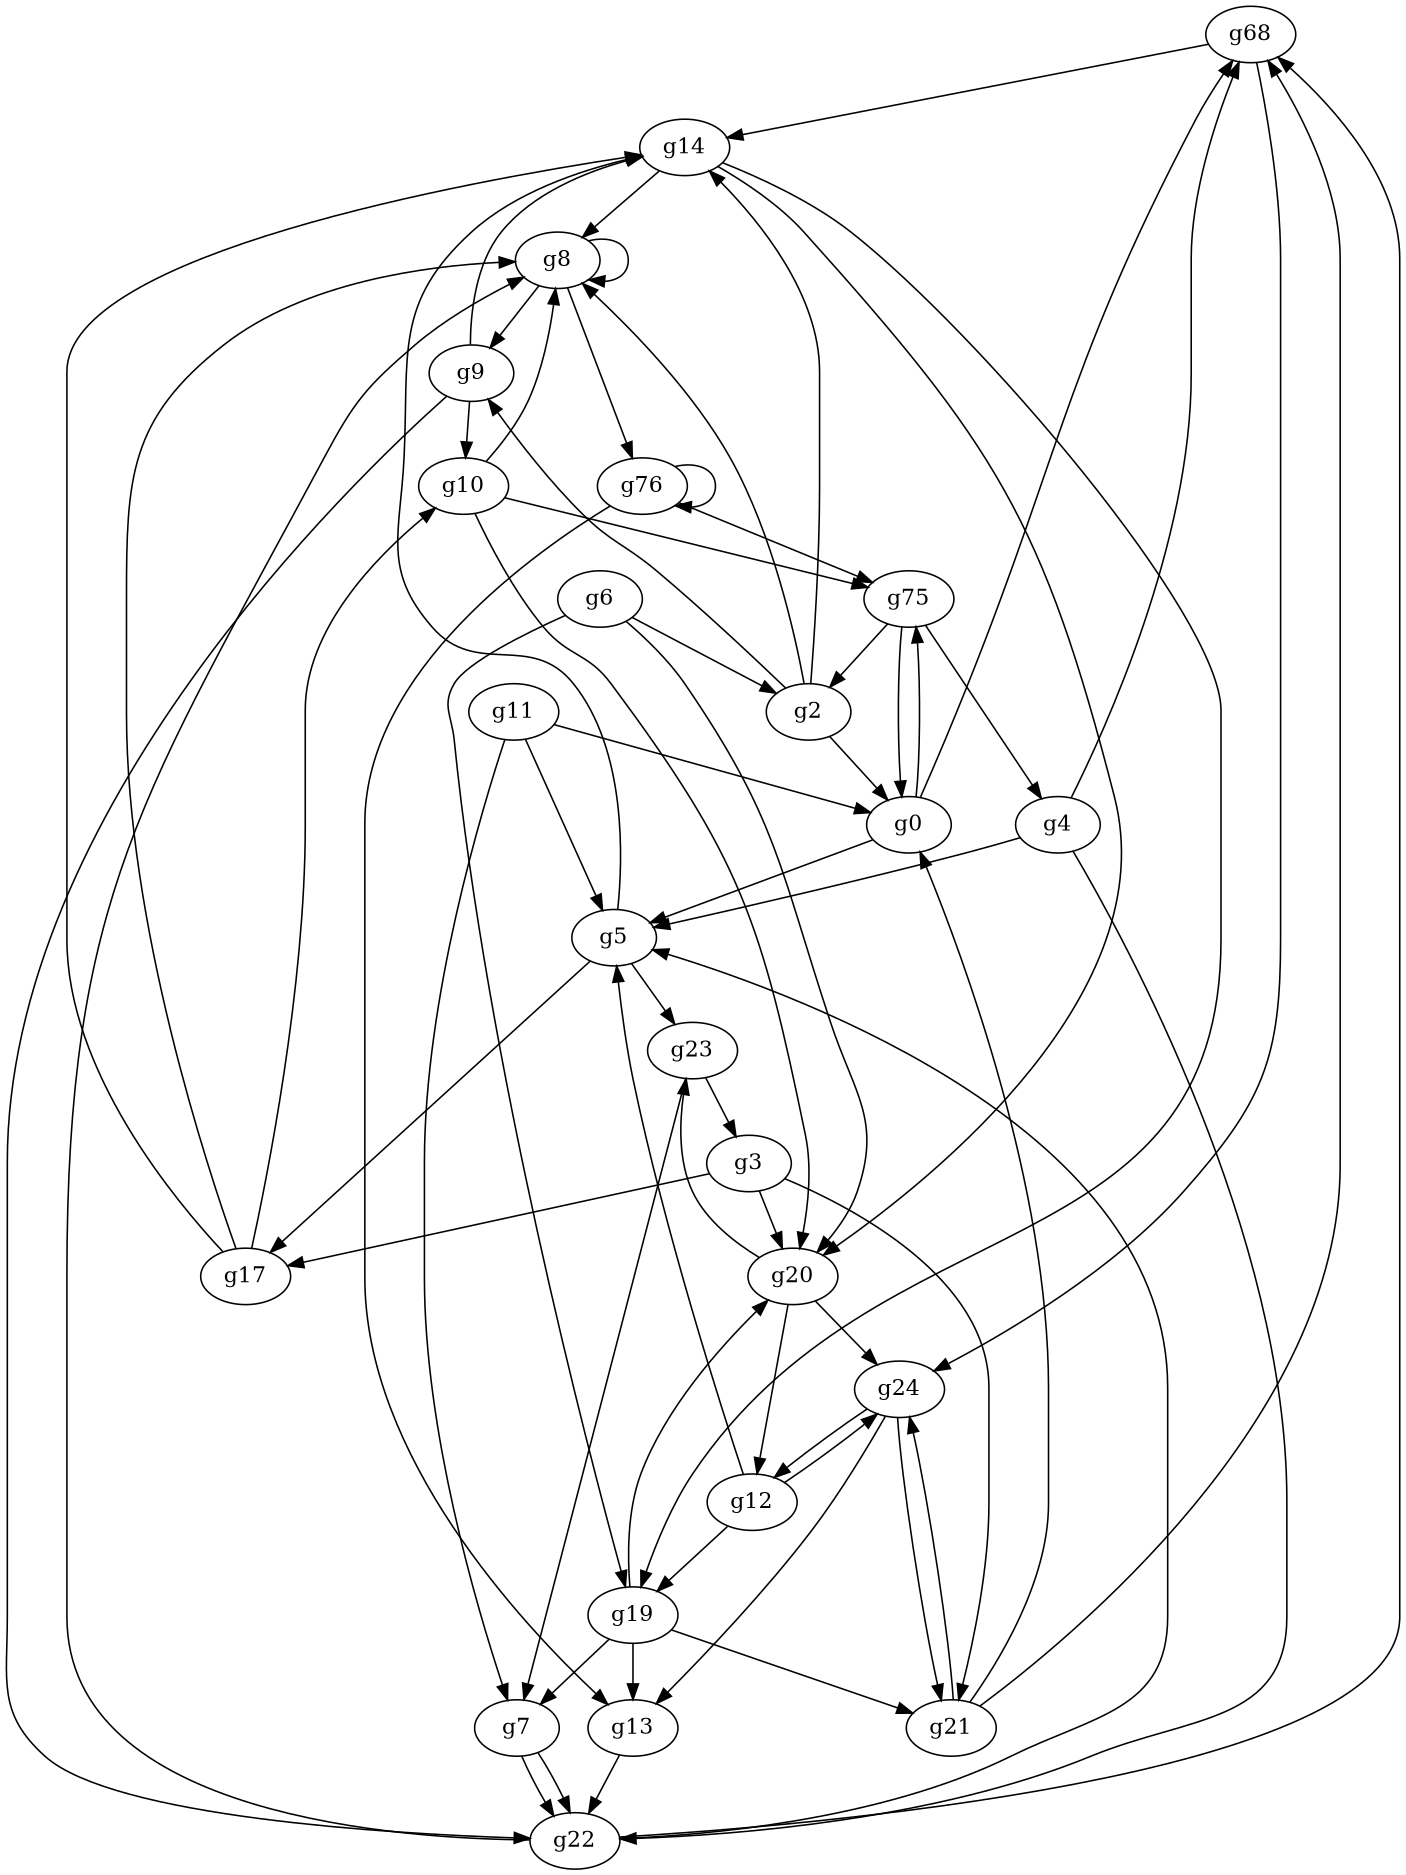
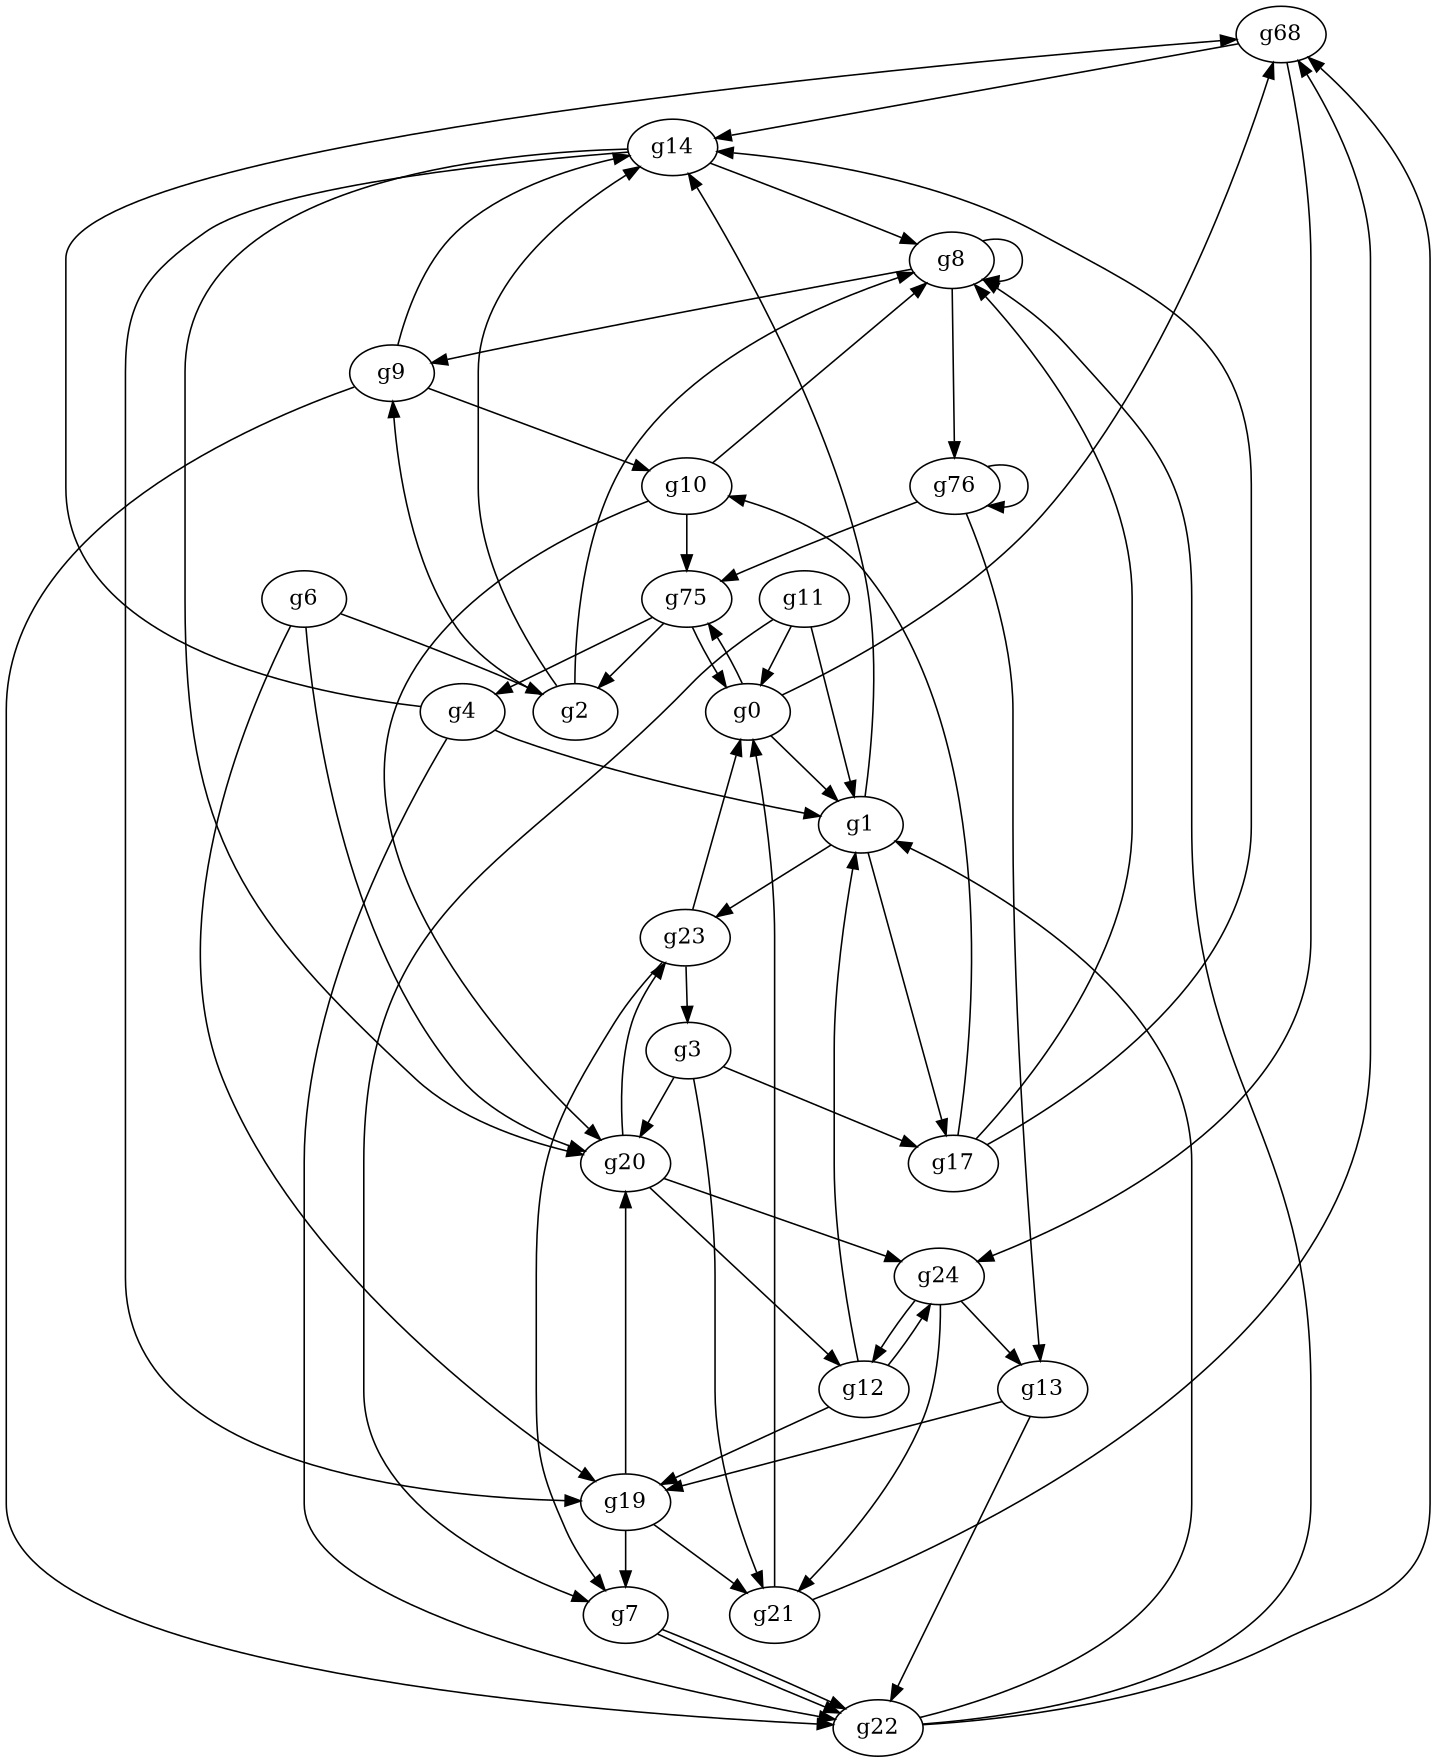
edge "g2" -> "g0": now "g23" -> "g0"
node "g5": label "g5" -> "g1"
edge "g21" -> "g24": removed
edge "g19" -> "g13": reversed
